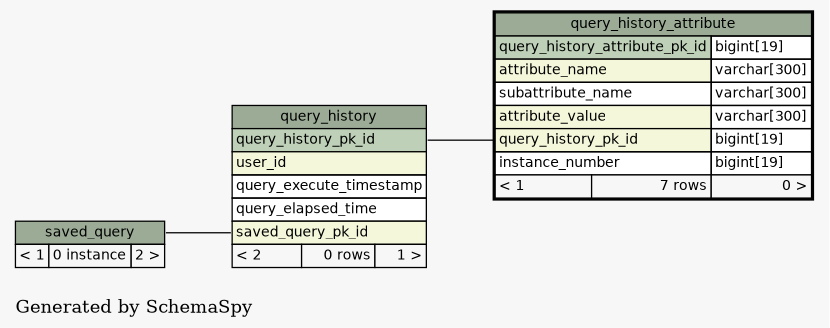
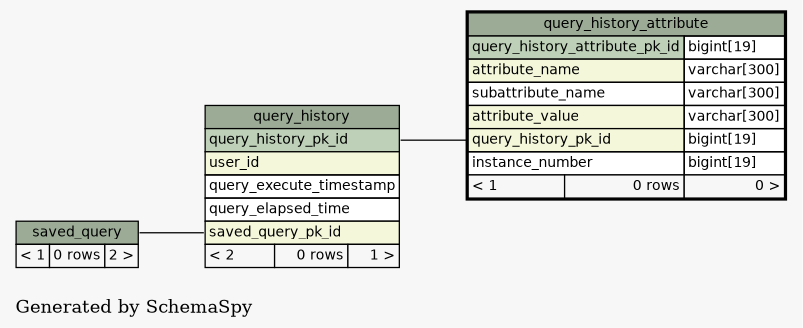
node "query_history_attribute": text "7 rows" -> "0 rows"
node "saved_query": text "0 instance" -> "0 rows"
